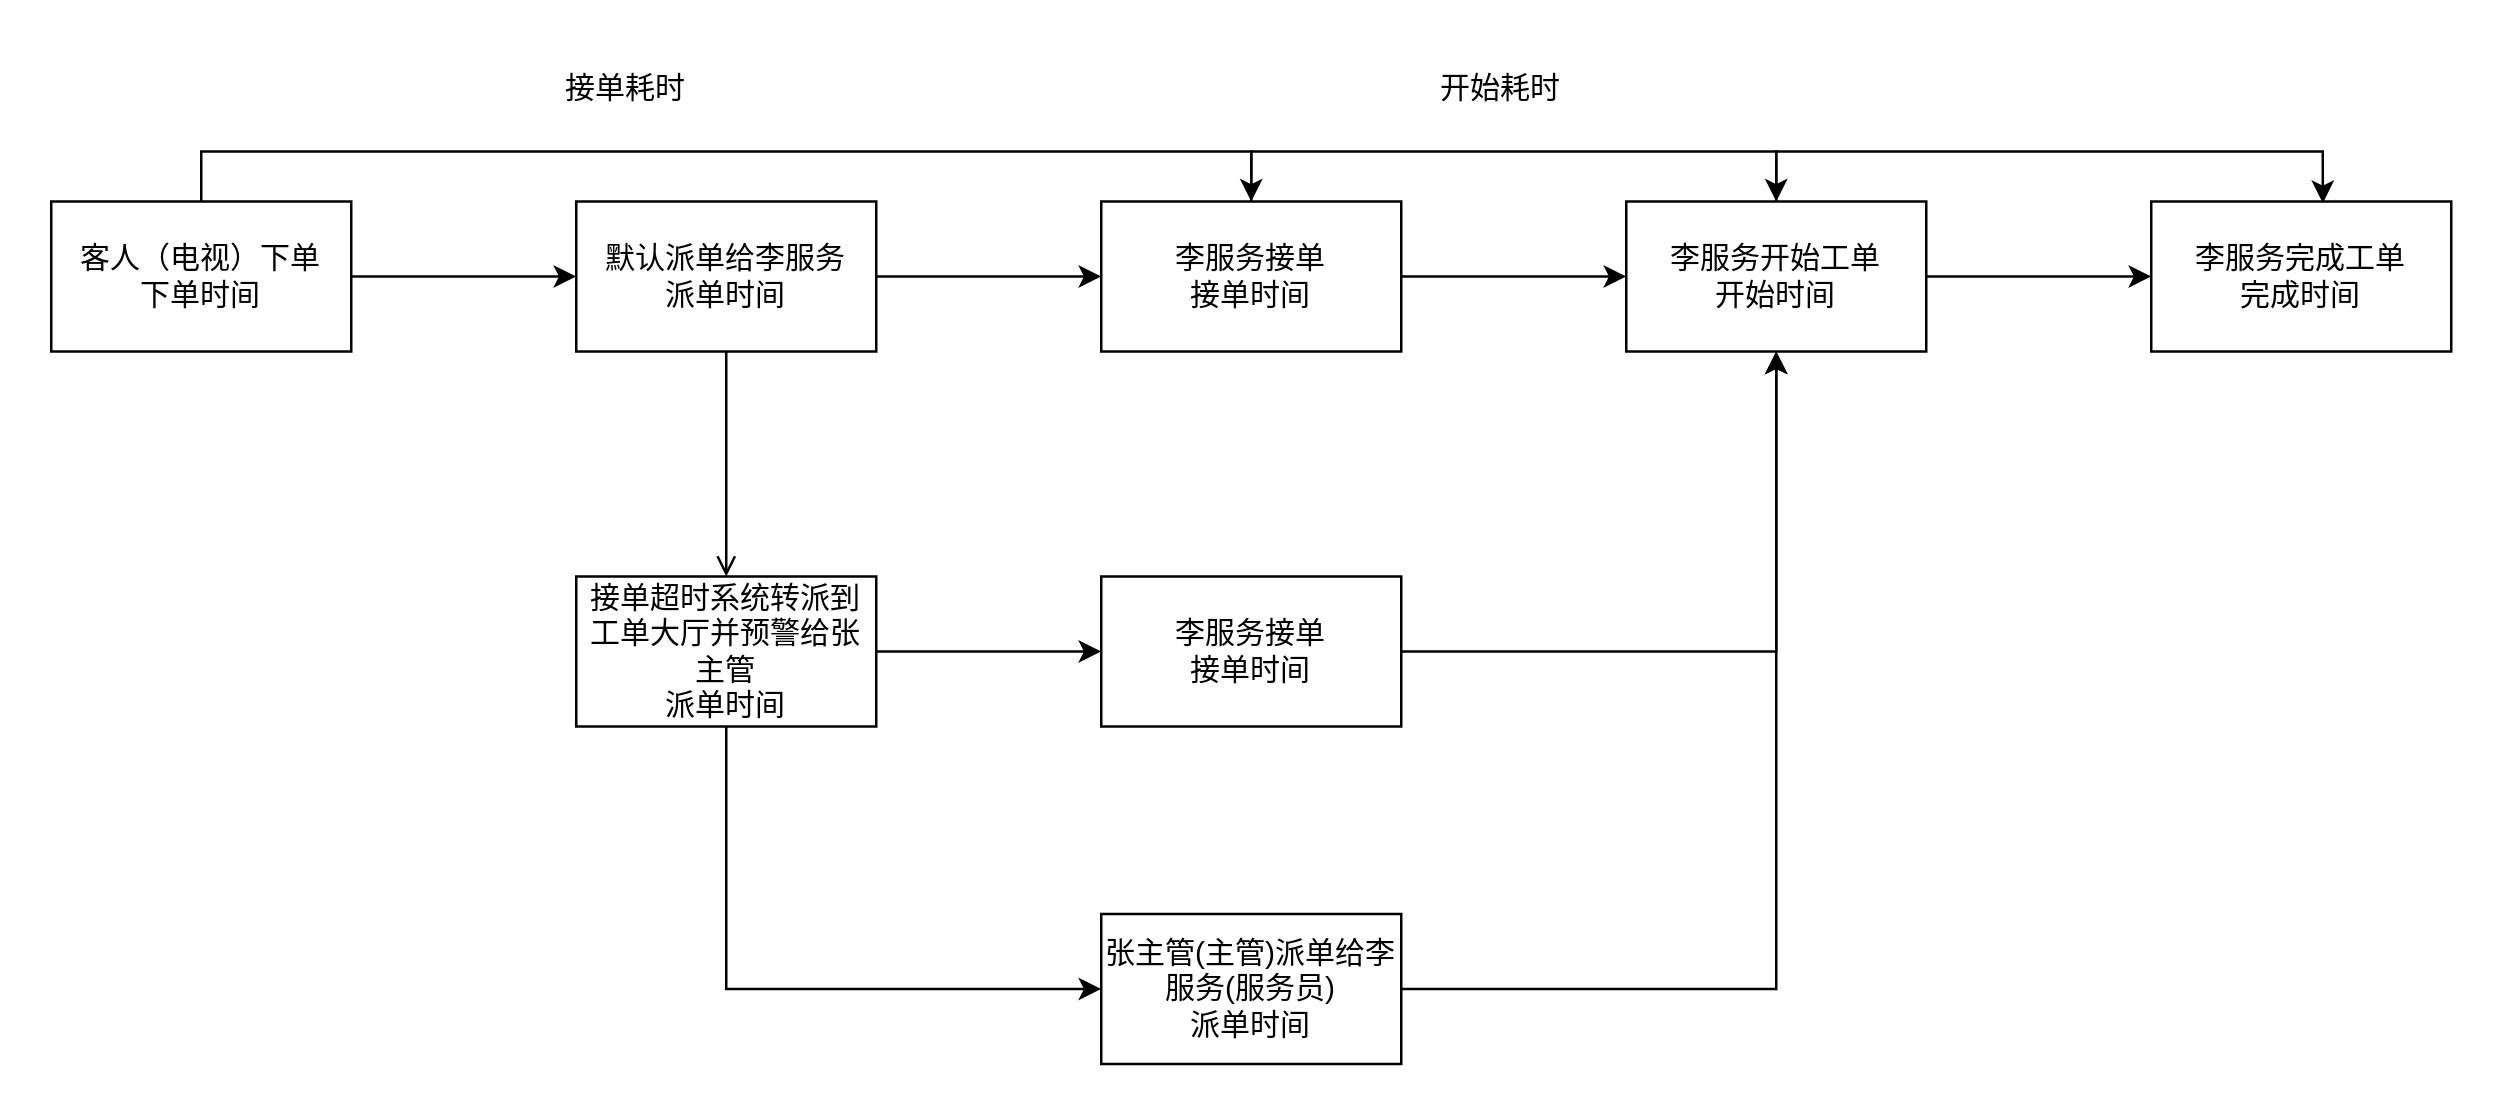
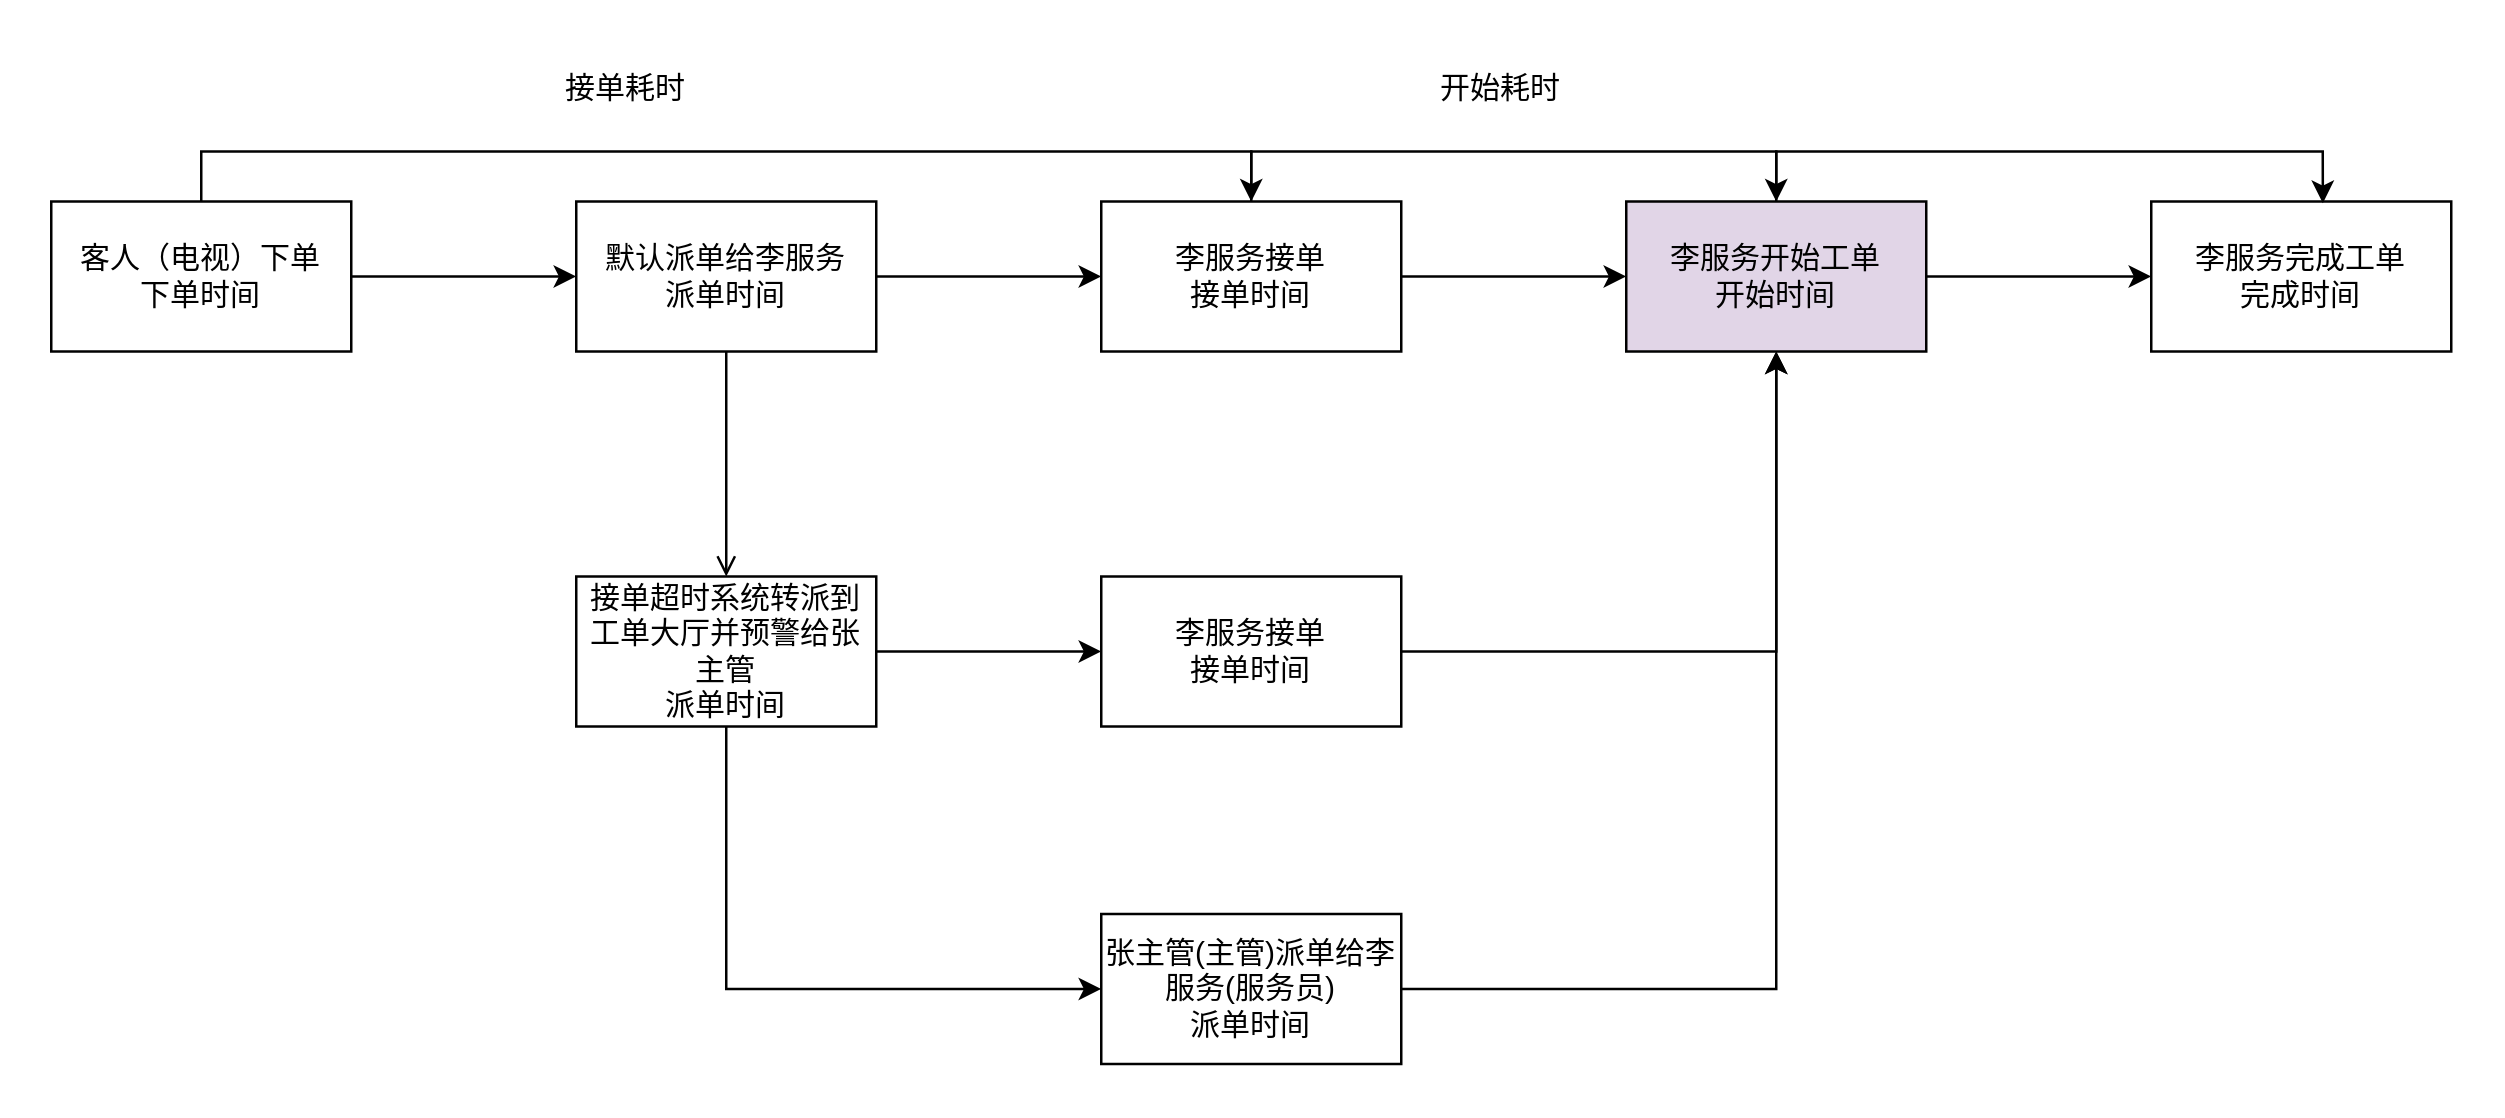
node "李服务开始工单 开始时间": fillcolor #ffffff -> #e1d5e7
